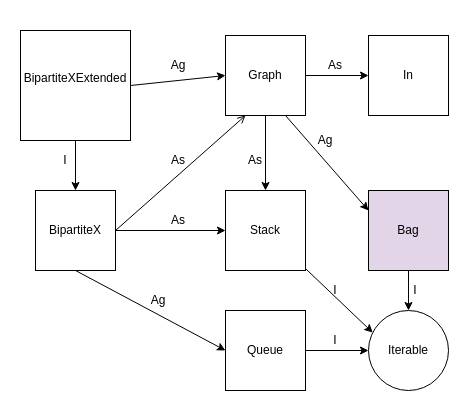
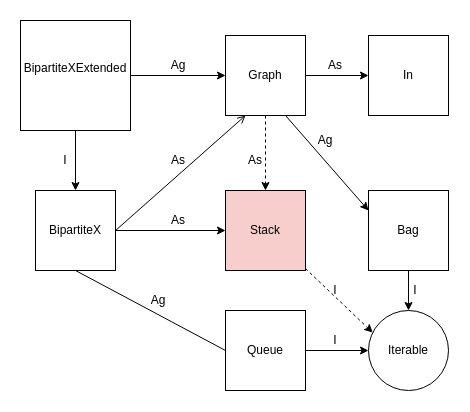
node "BipartiteXExtended": moved (76, 86) -> (76, 76)
edge "Graph" -> "Stack": style solid -> dashed
node "Stack": fillcolor #ffffff -> #f8cecc
node "Bag": fillcolor #e1d5e7 -> #ffffff
edge "Stack" -> "Iterable": style solid -> dashed
edge "BipartiteX" -> "Queue": arrowhead classic -> none
